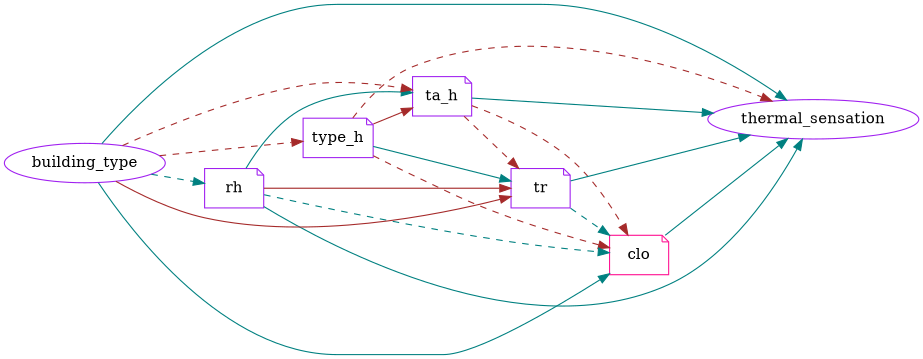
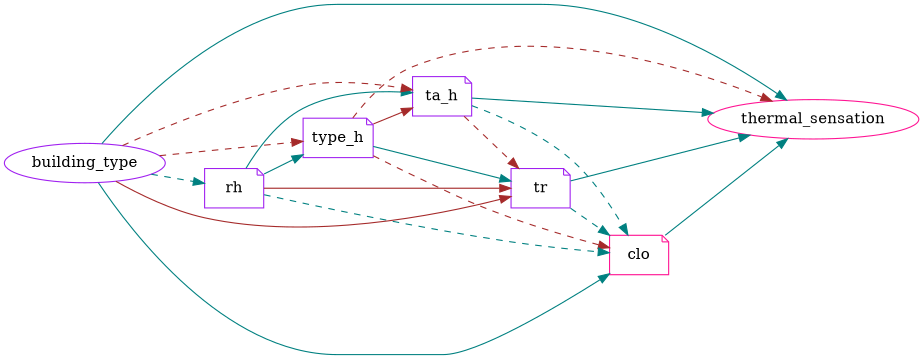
node "thermal_sensation": color purple -> deeppink
edge "ta_h" -> "clo": color brown -> teal
edge "rh" -> "thermal_sensation": now "rh" -> "type_h"
